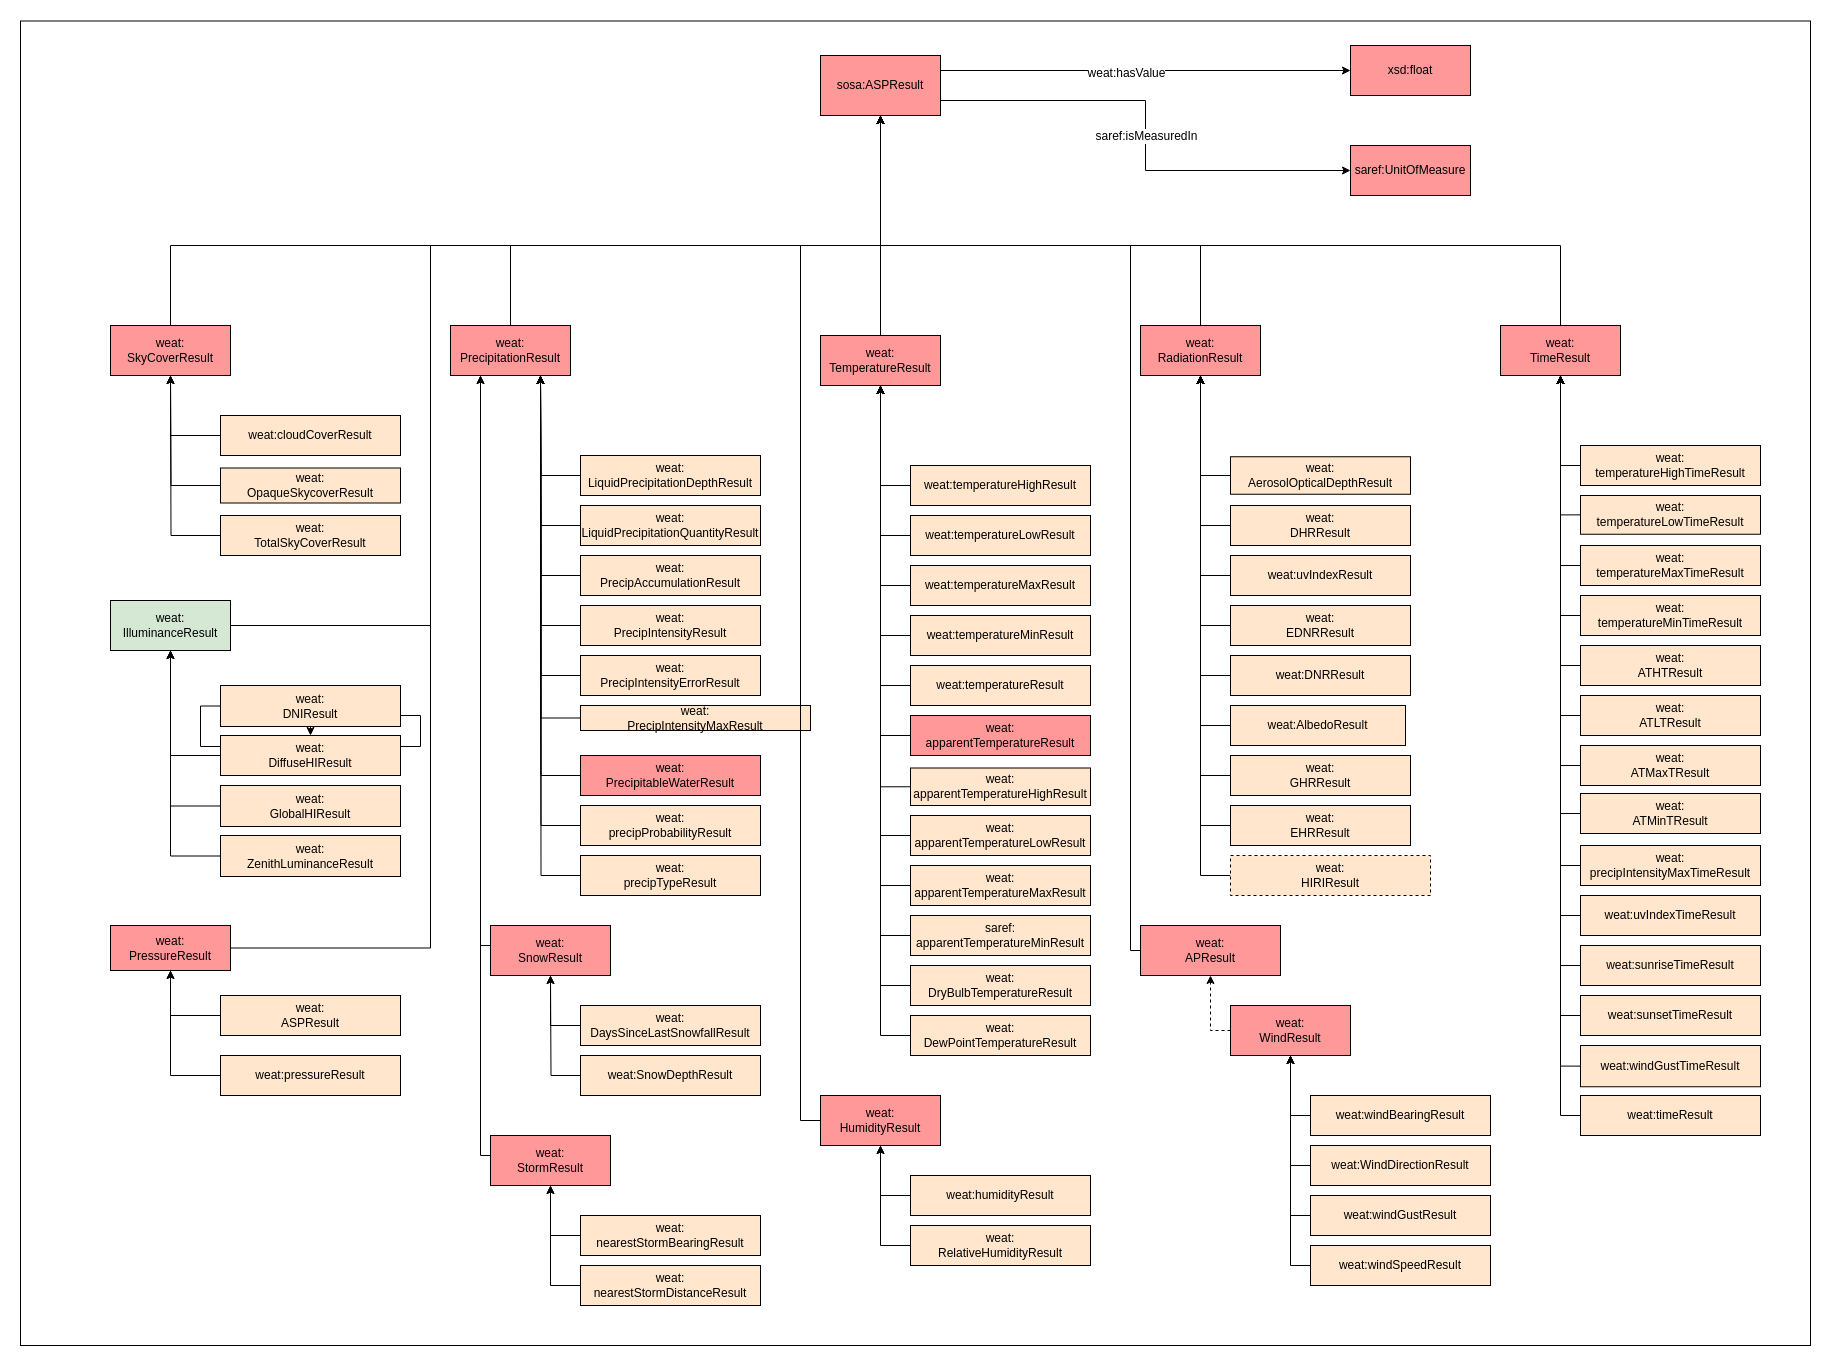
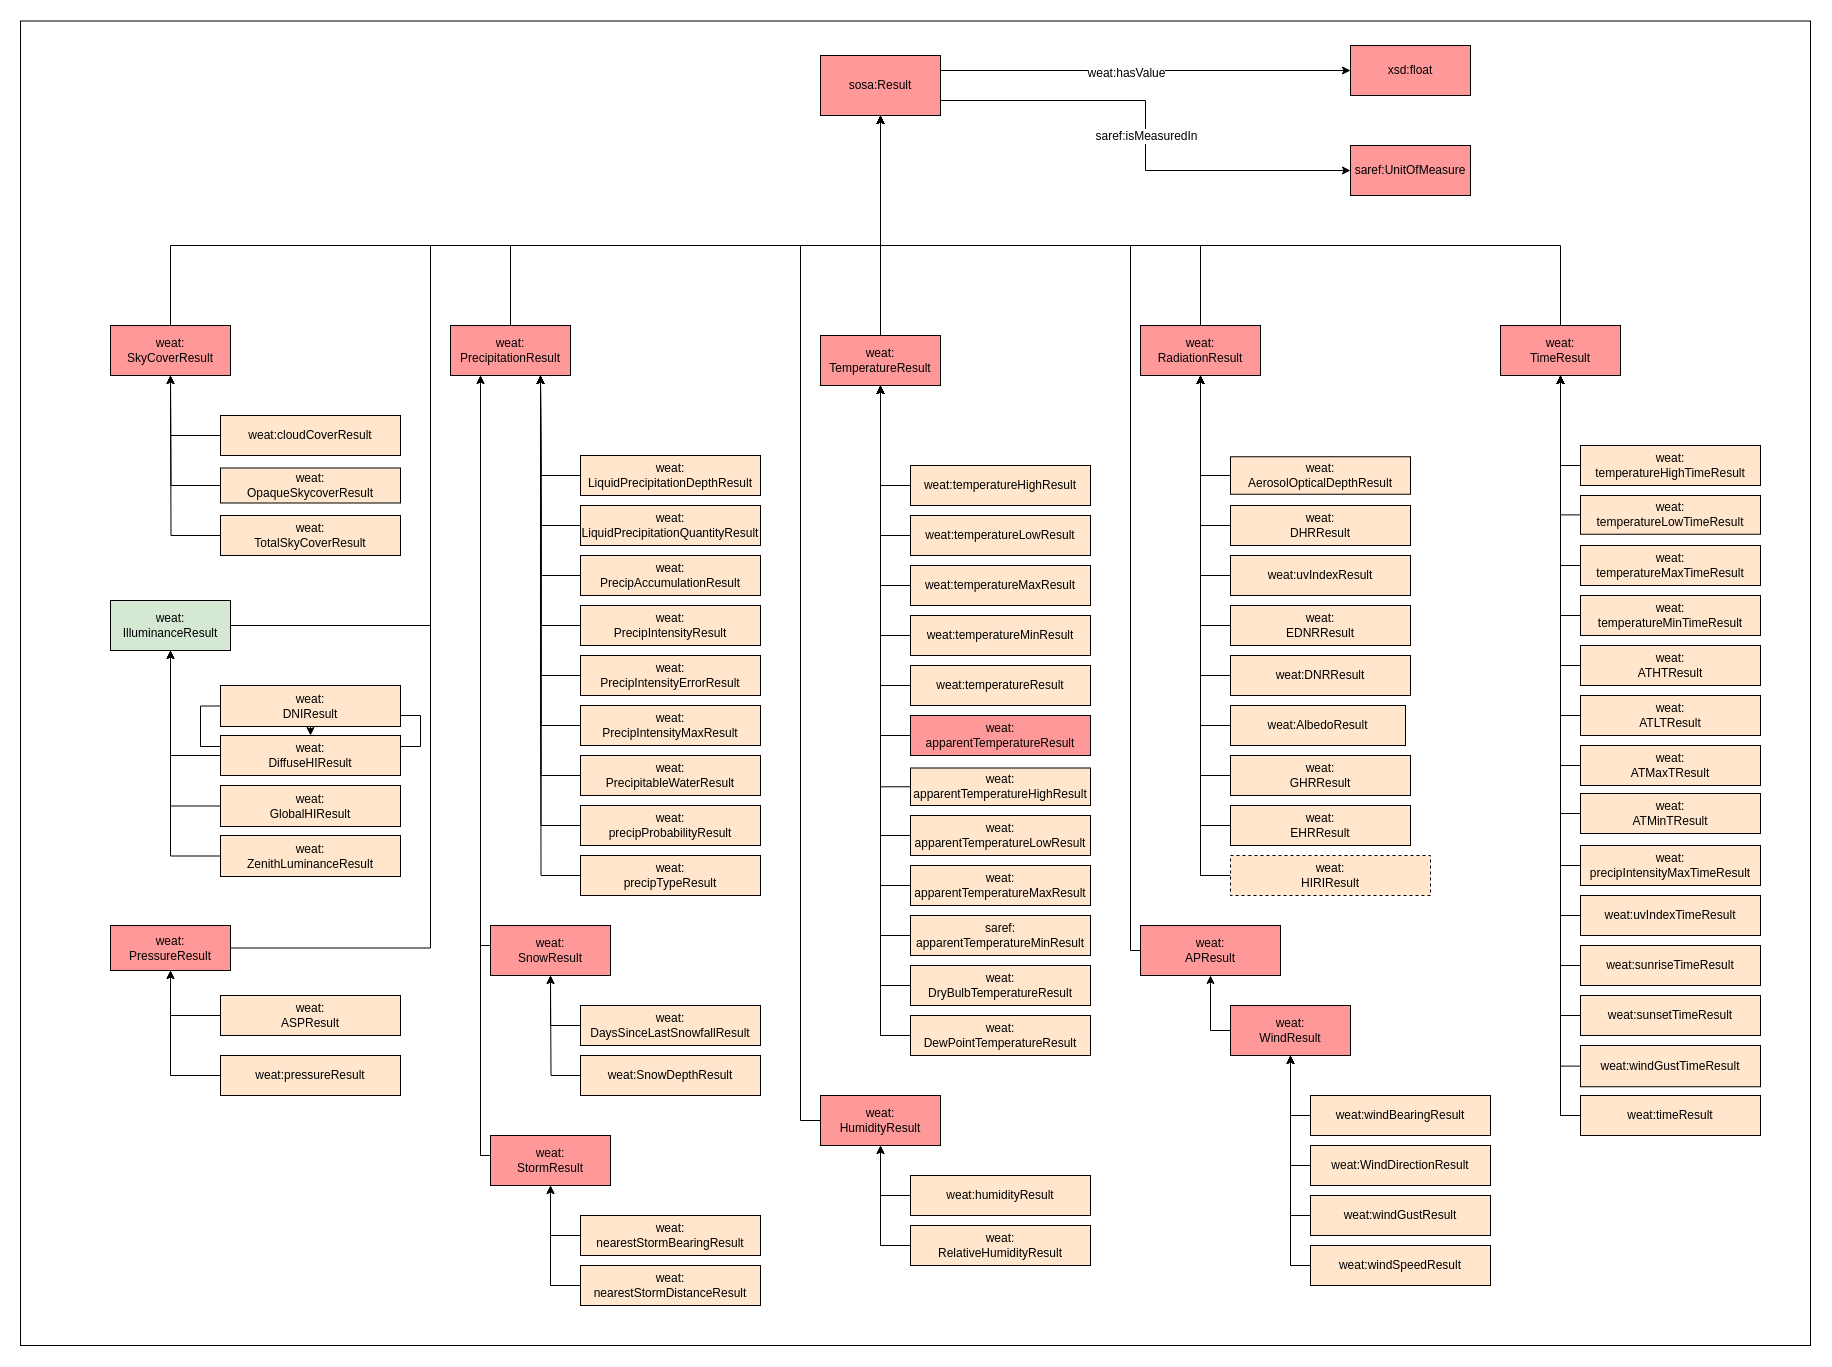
node "sosa:ASPResult": label "sosa:ASPResult" -> "sosa:Result"
node "weat: PrecipIntensityMaxResult": size 230x25 -> 180x40
node "weat: PrecipitableWaterResult": fillcolor #ff9999 -> #ffe6cc
edge "weat: WindResult" -> "weat: APResult": style dashed -> solid
